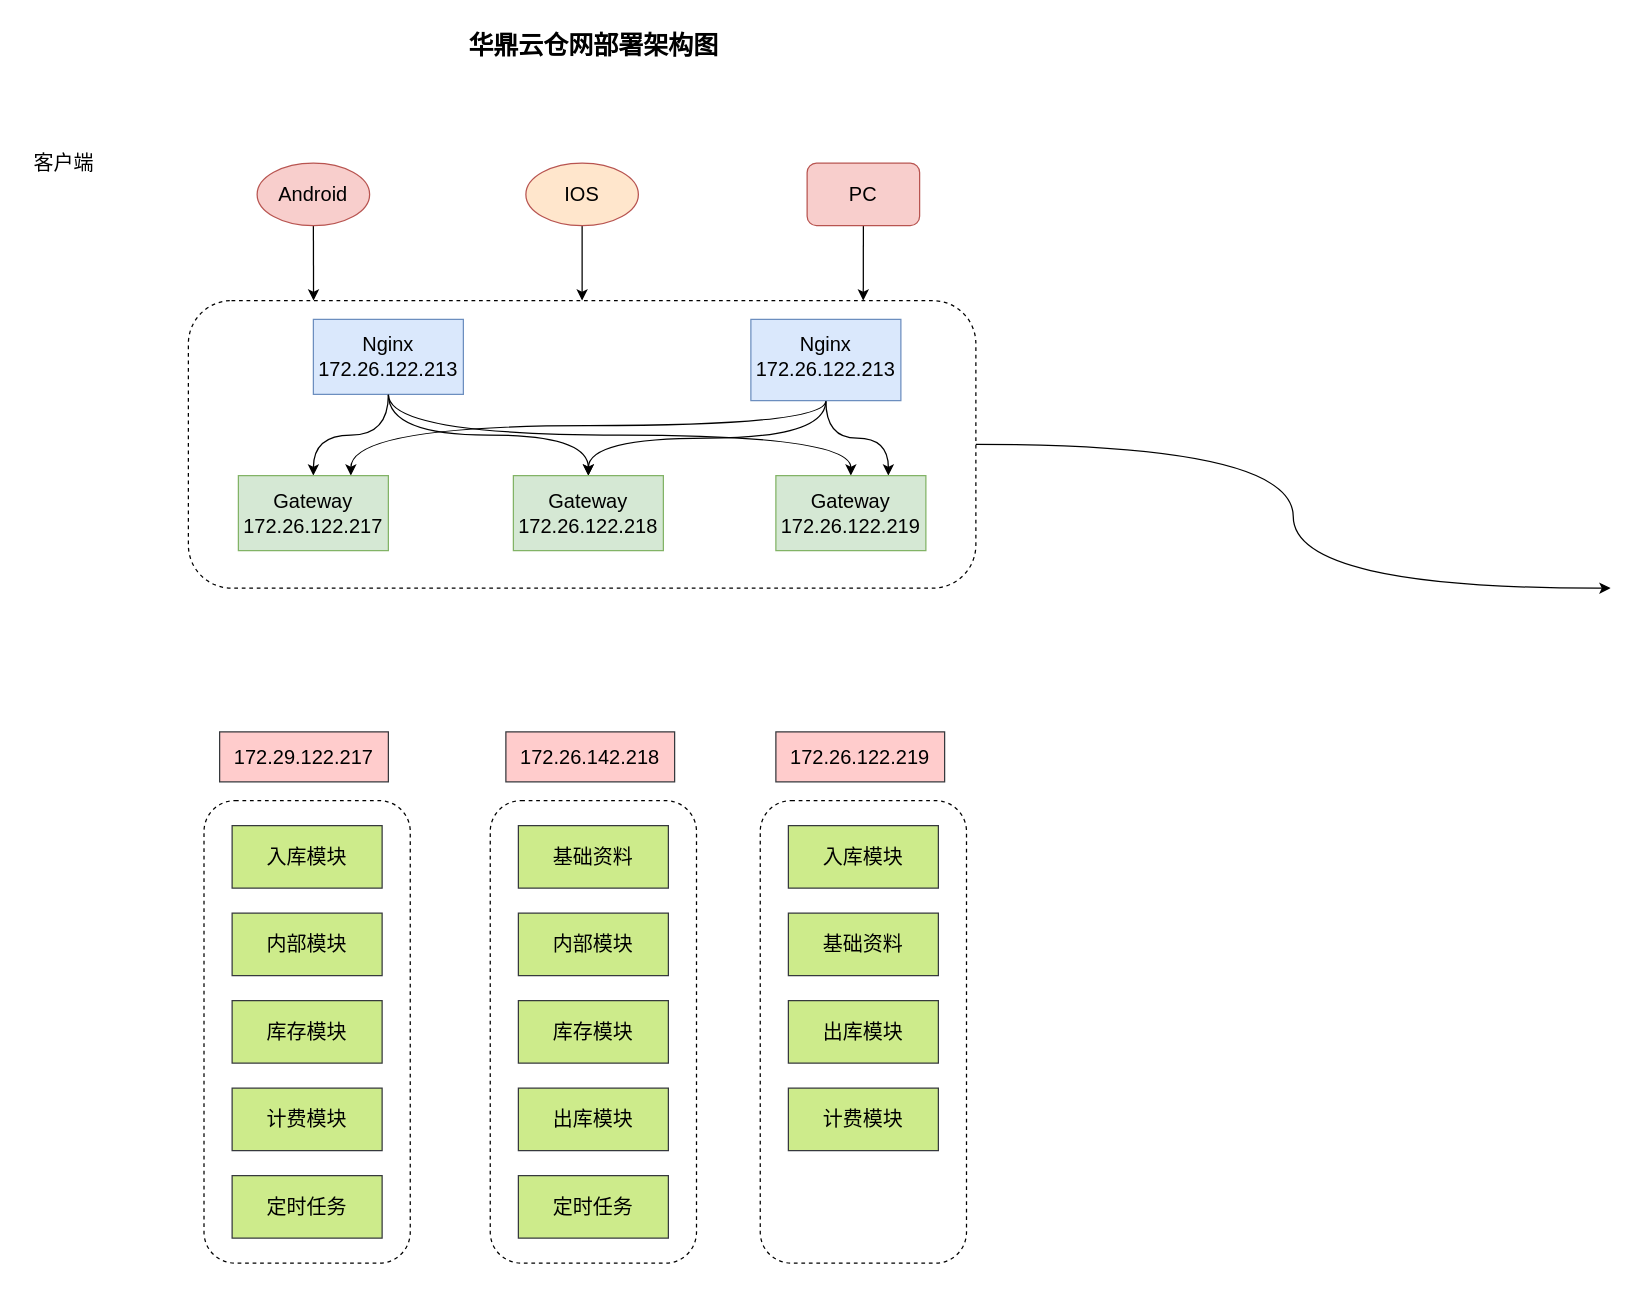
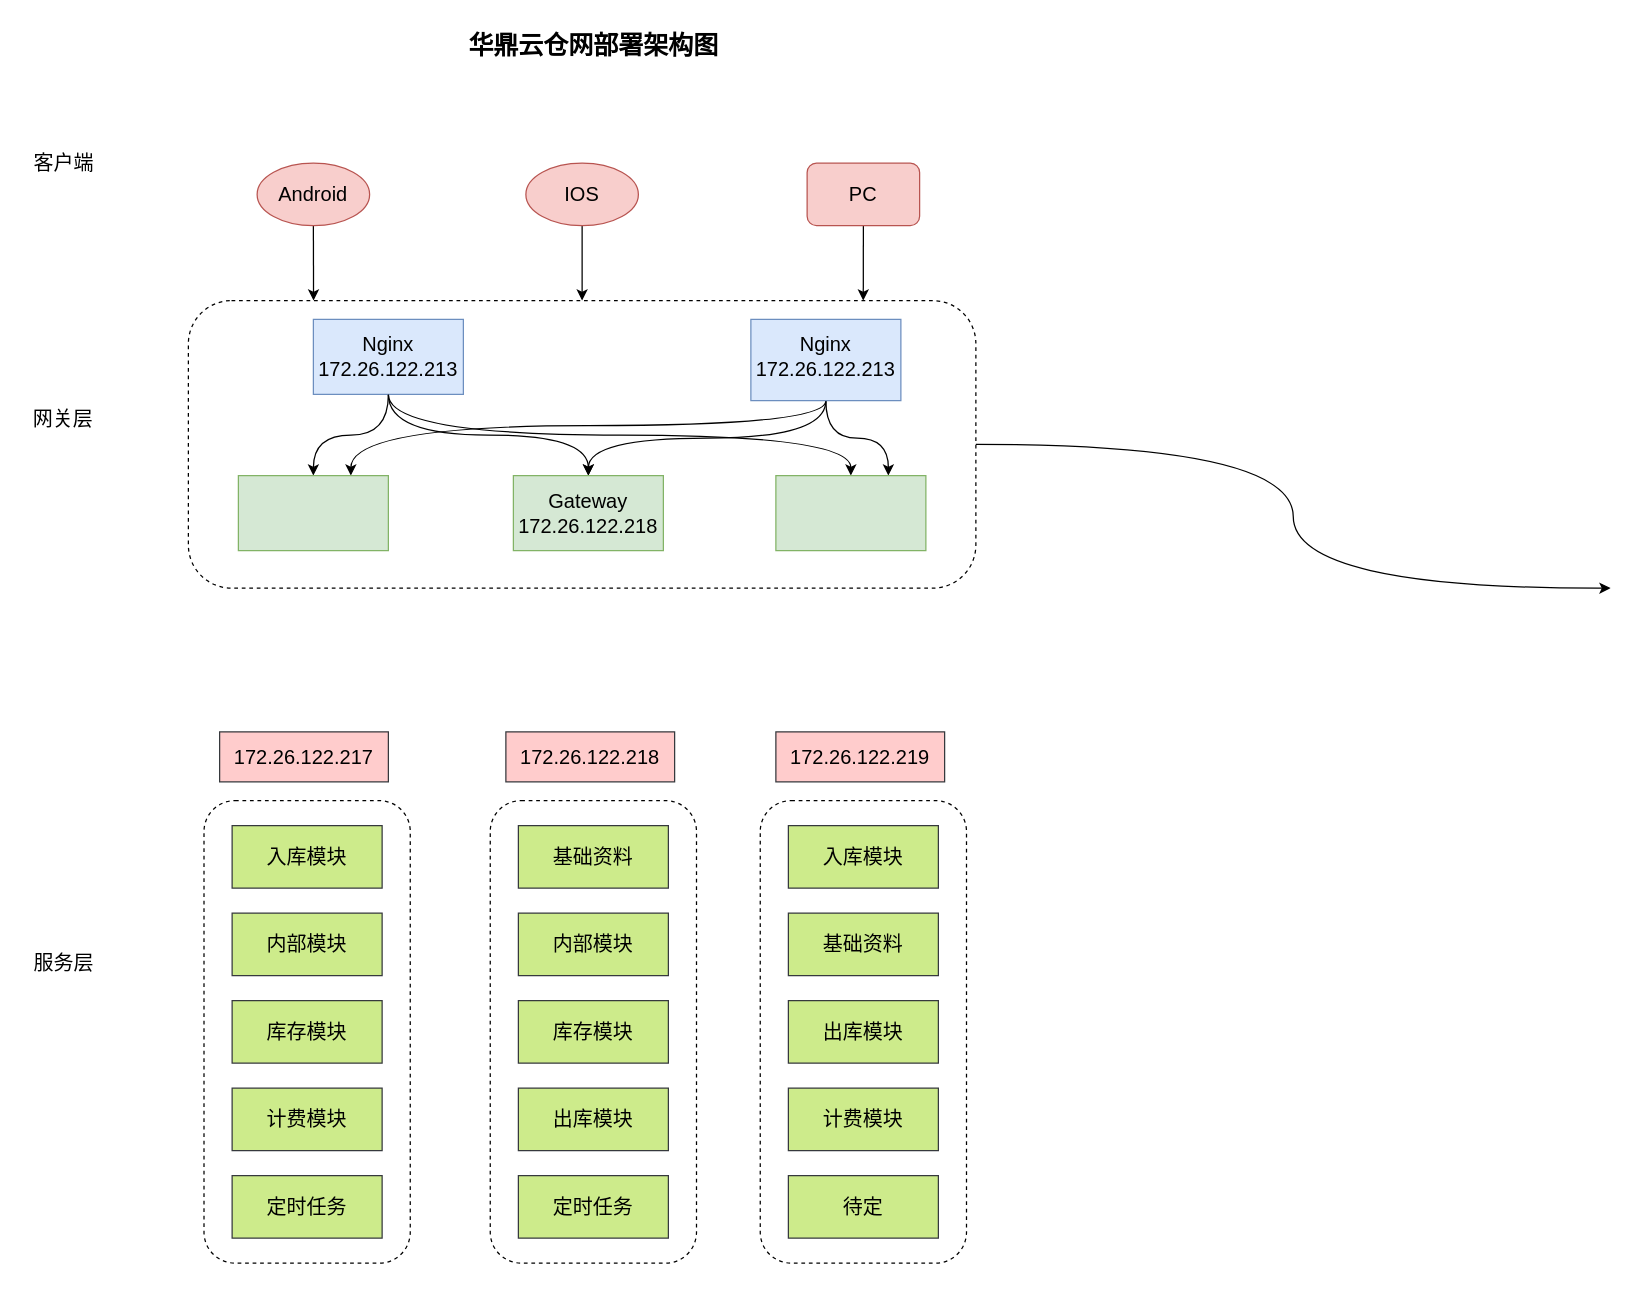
node "IOS": fillcolor #ffe6cc -> #f8cecc
node "网关层": added
node "Gateway 172.26.122.217": removed
node "Gateway 172.26.122.219": removed
node "172.29.122.217": label "172.29.122.217" -> "172.26.122.217"
node "172.26.142.218": label "172.26.142.218" -> "172.26.122.218"
node "服务层": added
node "待定": added
